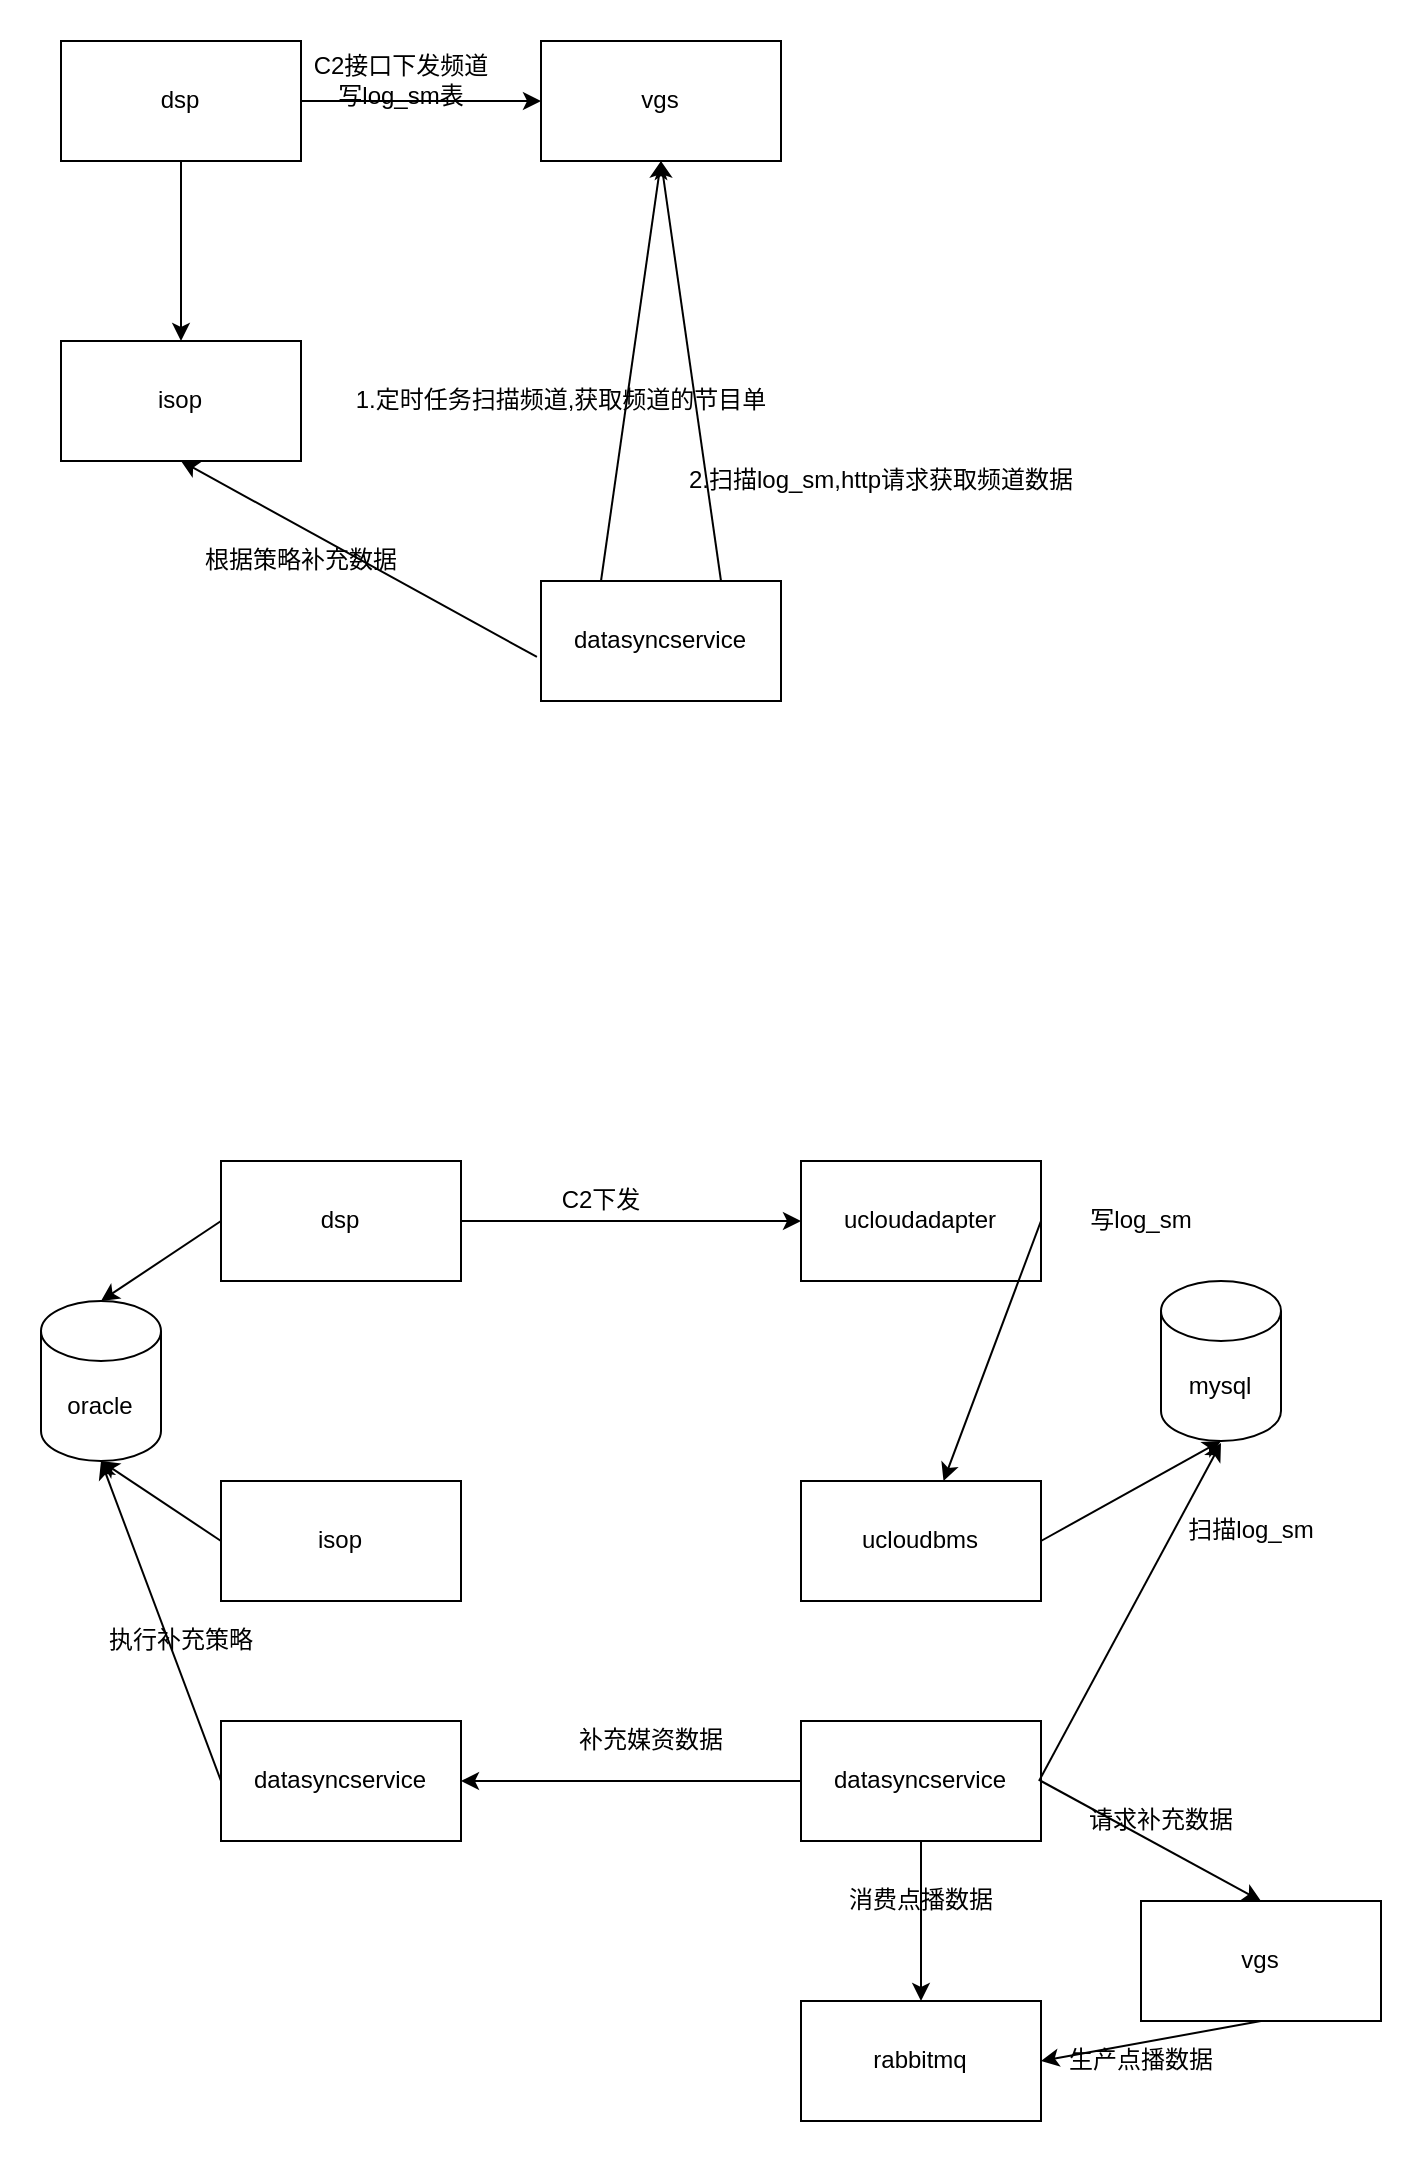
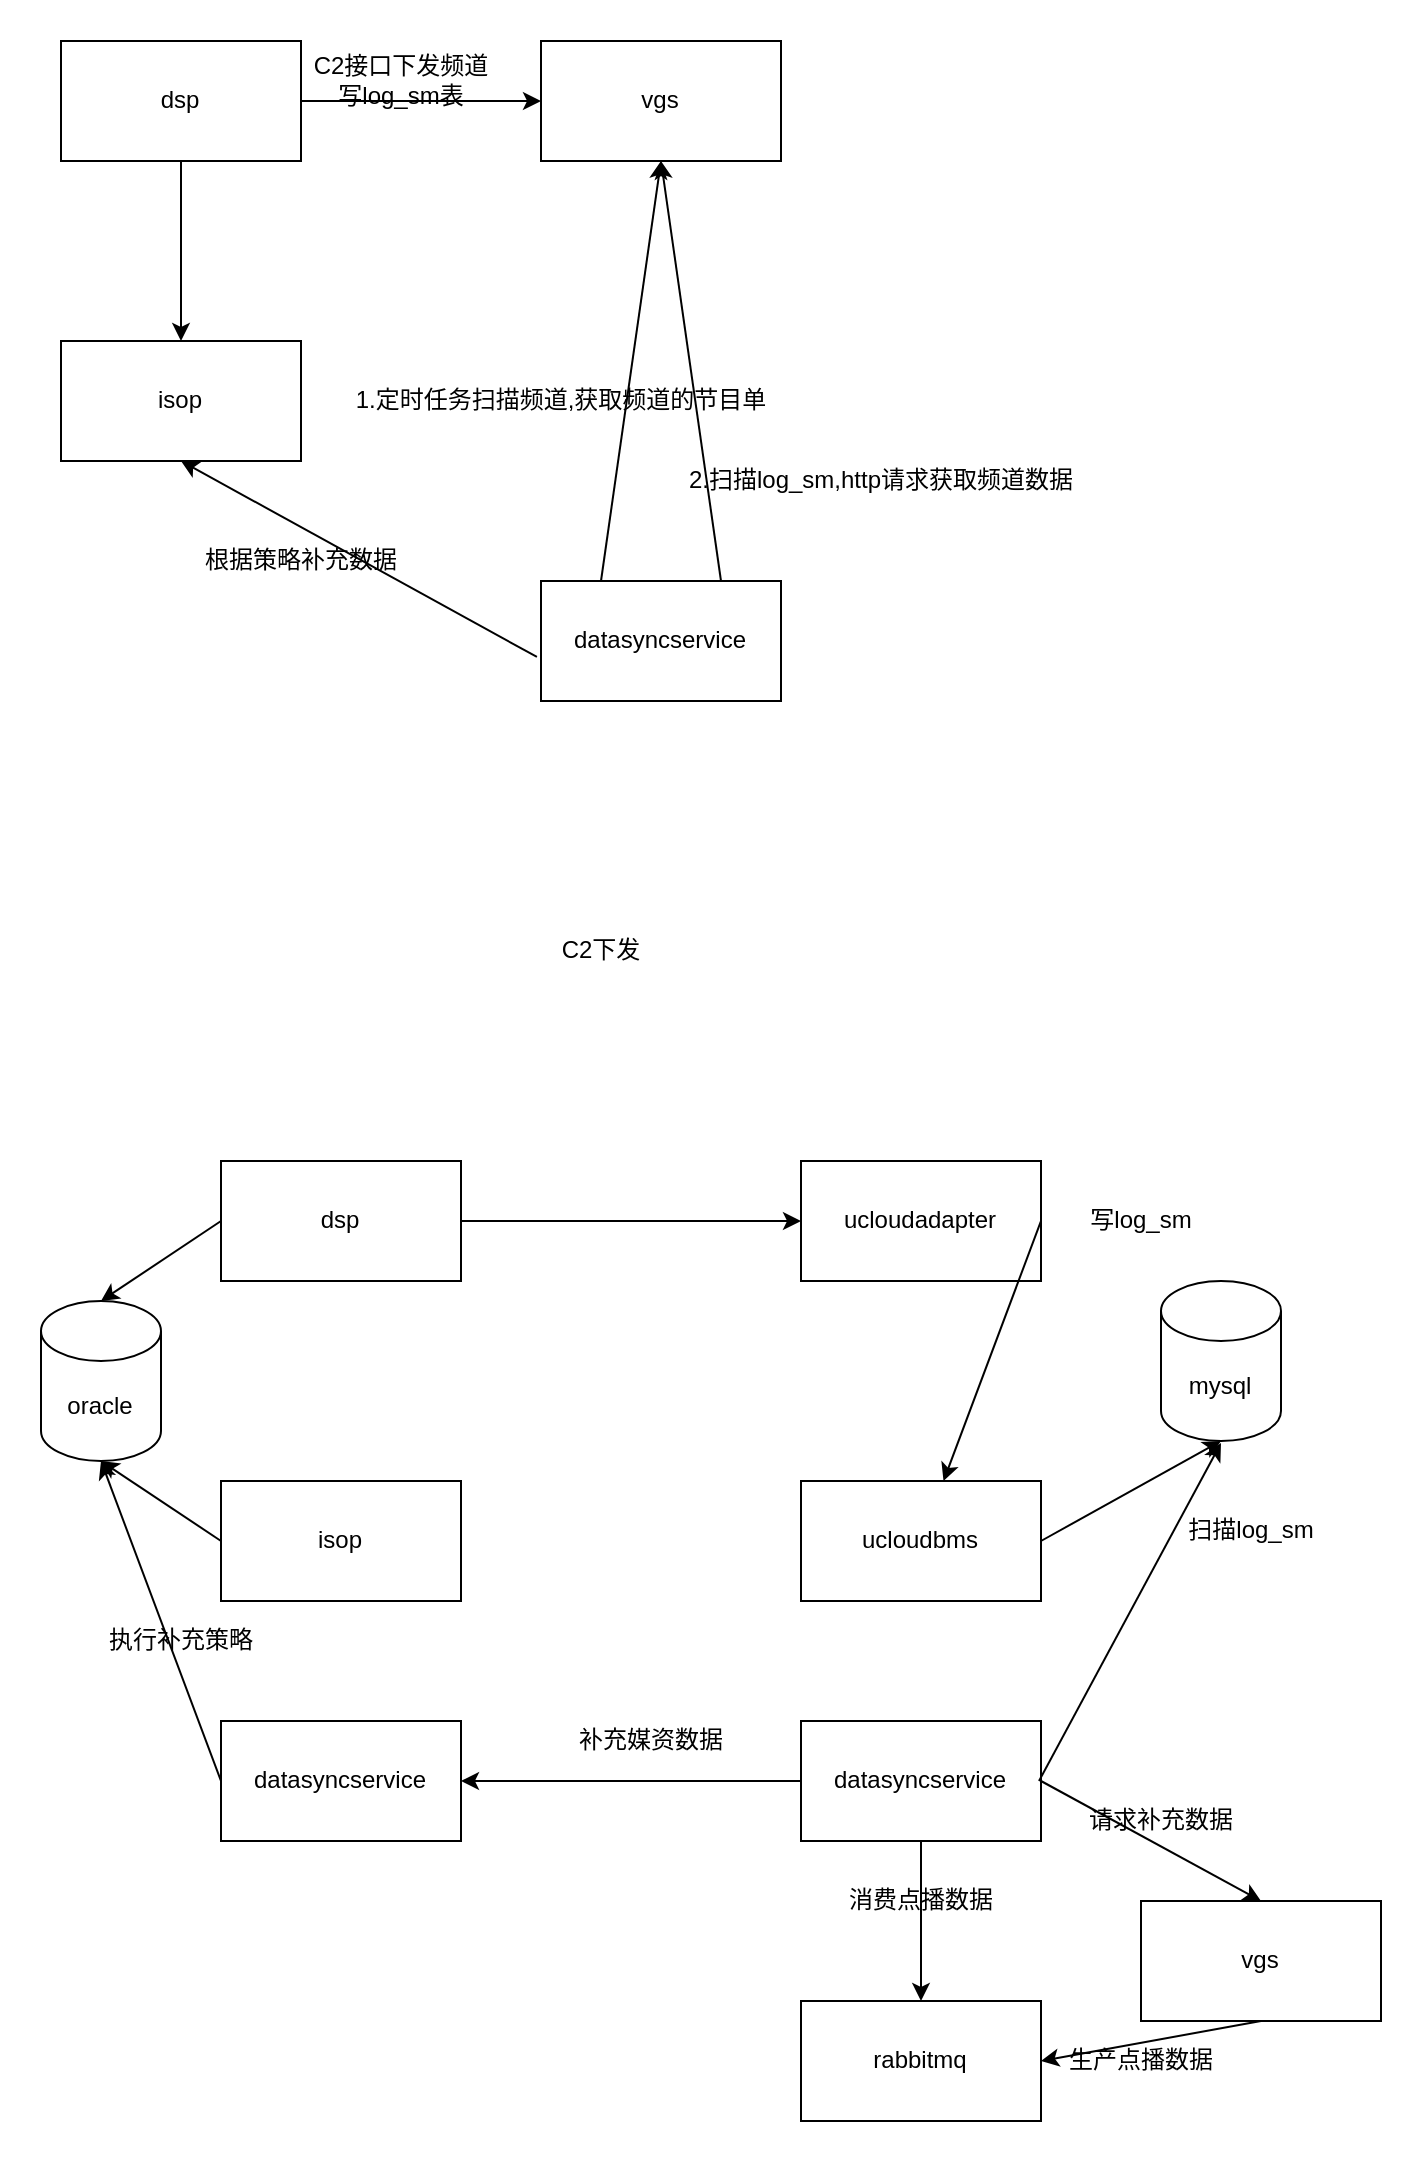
node "C2下发": moved (601, 1201) -> (601, 951)
